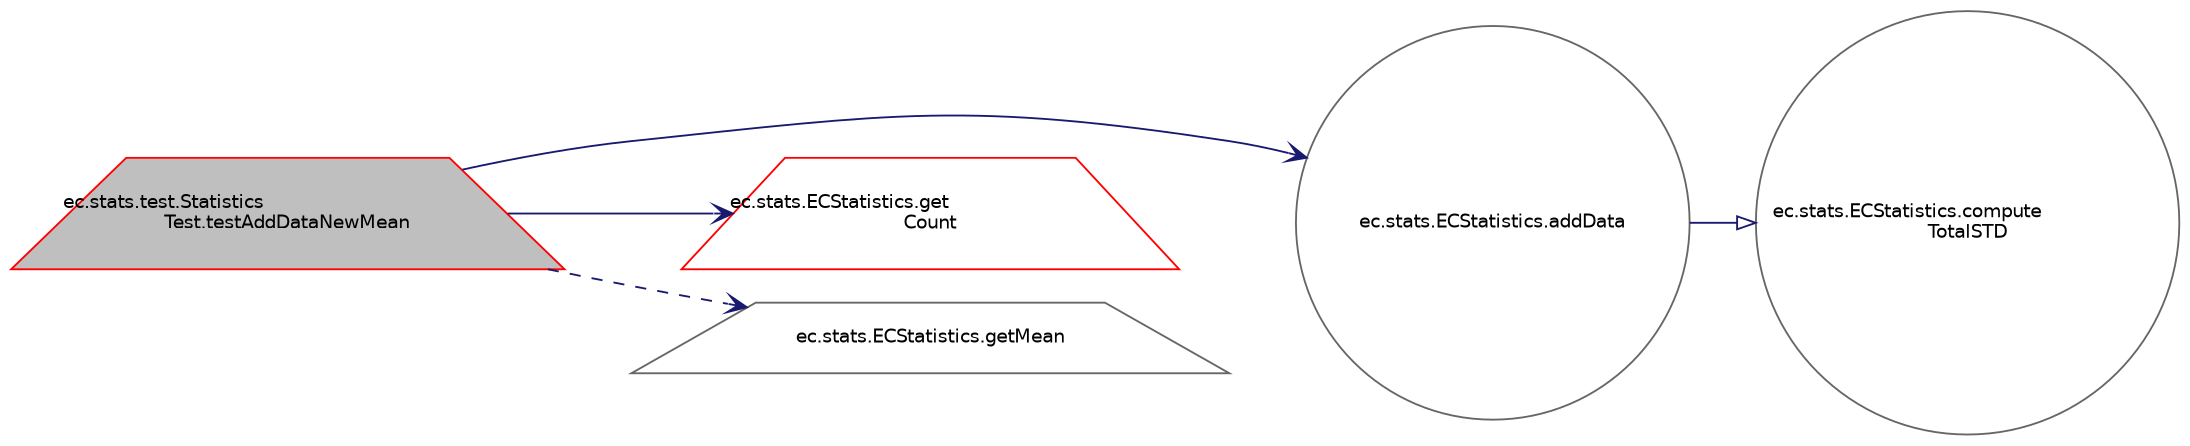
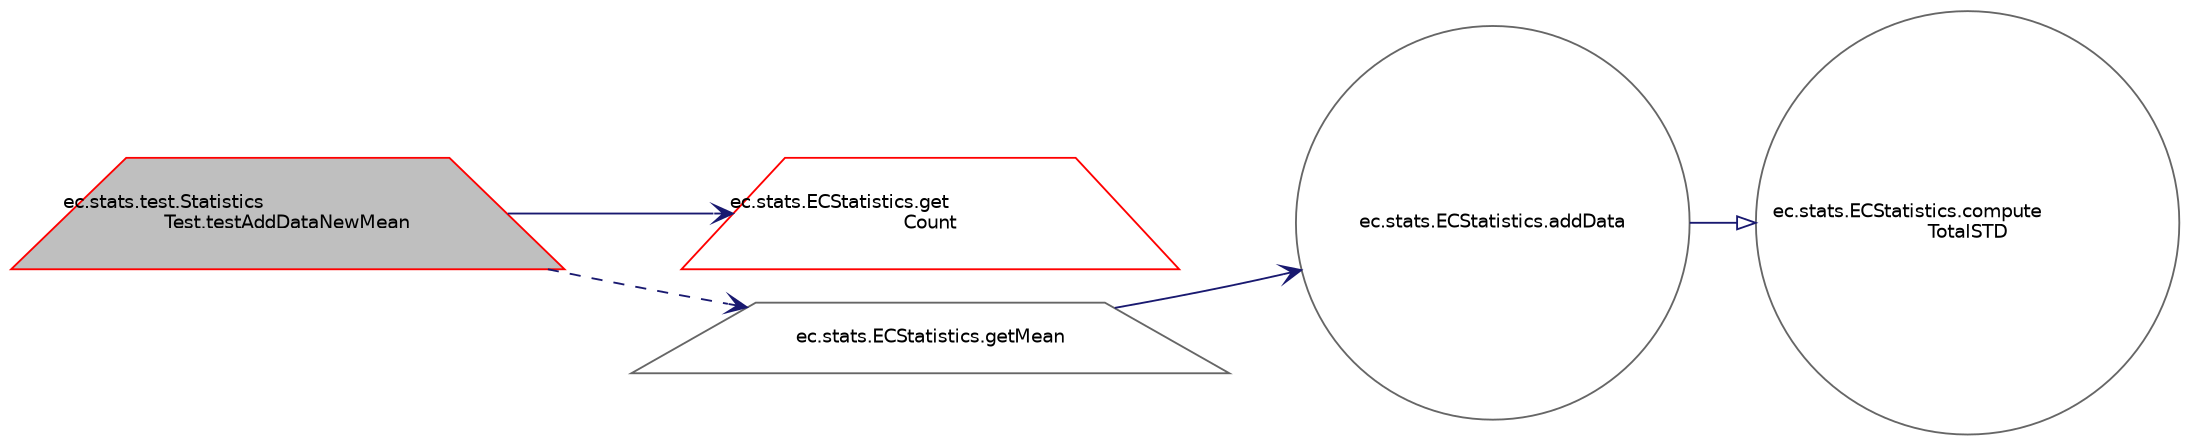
edge "ec.stats.test.Statistics Test.testAddDataNewMean" -> "ec.stats.ECStatistics.addData": now "ec.stats.ECStatistics.getMean" -> "ec.stats.ECStatistics.addData"
